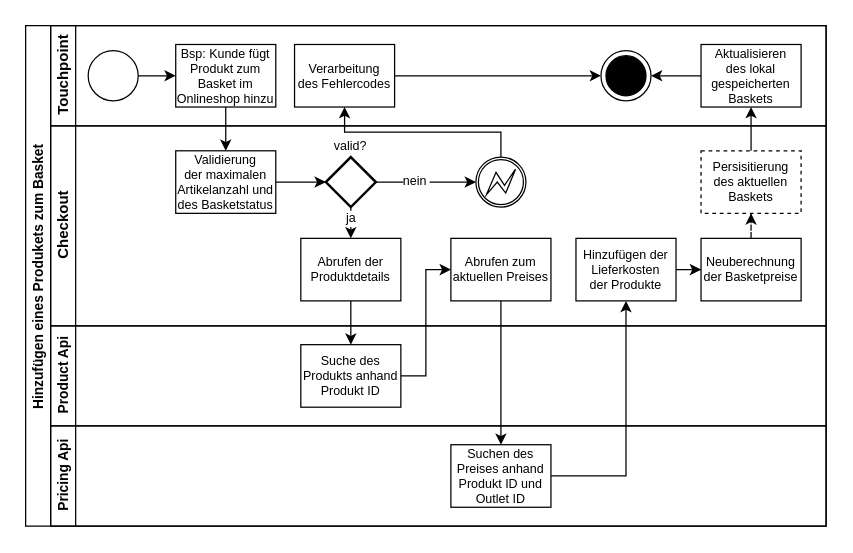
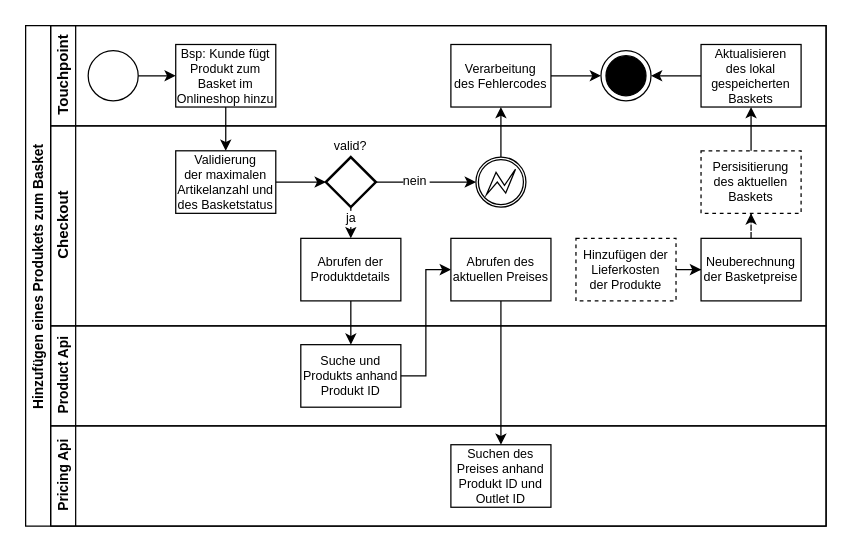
node "Verarbeitung des Fehlercodes": moved (344, 76) -> (501, 76)
node "Abrufen zum aktuellen Preises": label "Abrufen zum aktuellen Preises" -> "Abrufen des aktuellen Preises"
node "Hinzufügen der Lieferkosten der Produkte": style solid -> dashed
node "Suche des Produkts anhand Produkt ID": label "Suche des Produkts anhand Produkt ID" -> "Suche und Produkts anhand Produkt ID"
edge "Suchen des Preises anhand Produkt ID und Outlet ID" -> "Hinzufügen der Lieferkosten der Produkte": removed
